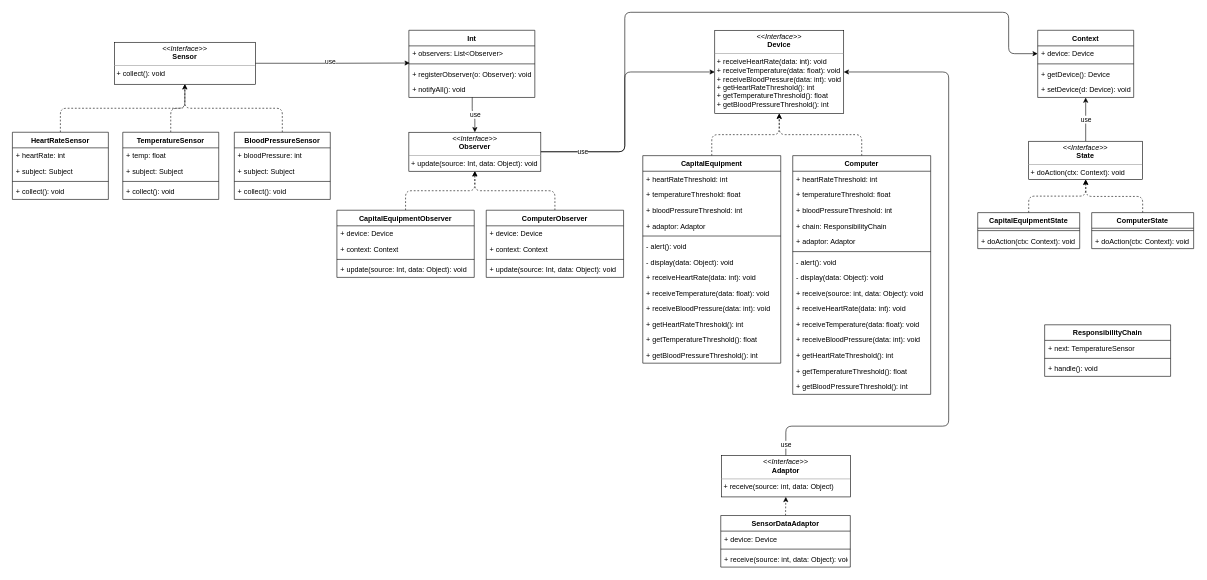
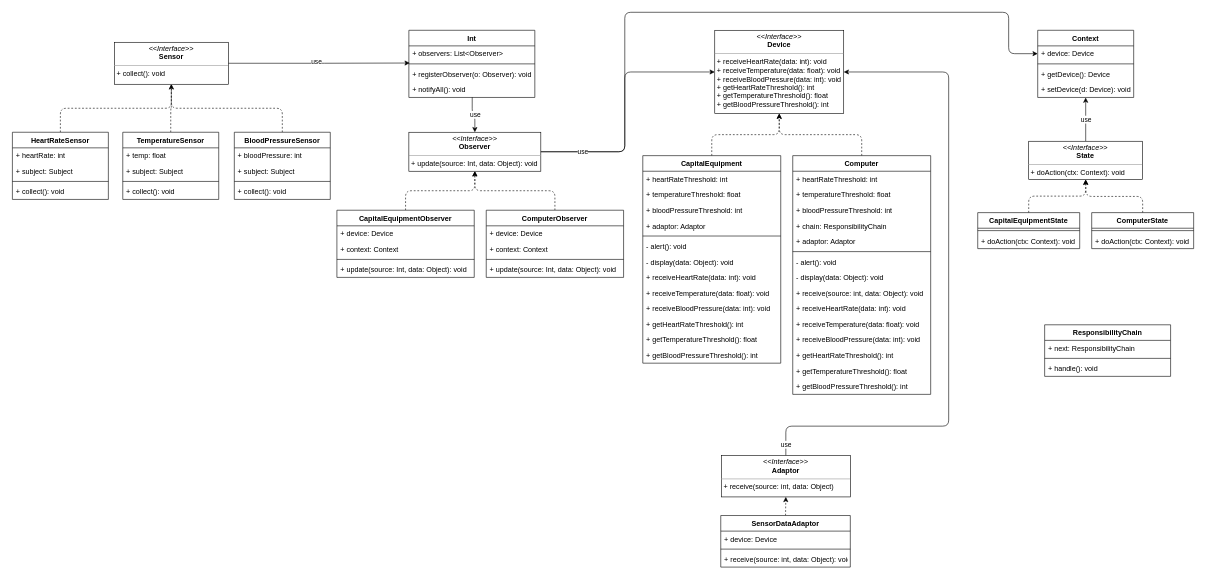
node "<<Interface>> Sensor + collect(): void": size 141x42 -> 114x42
node "+ next: TemperatureSensor": label "+ next: TemperatureSensor" -> "+ next: ResponsibilityChain"
